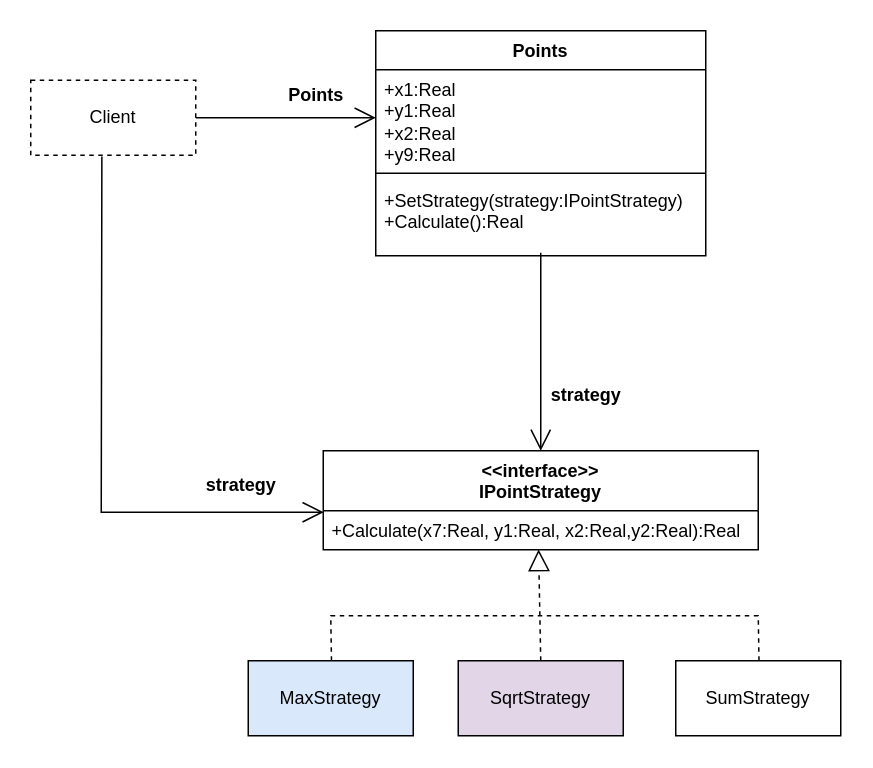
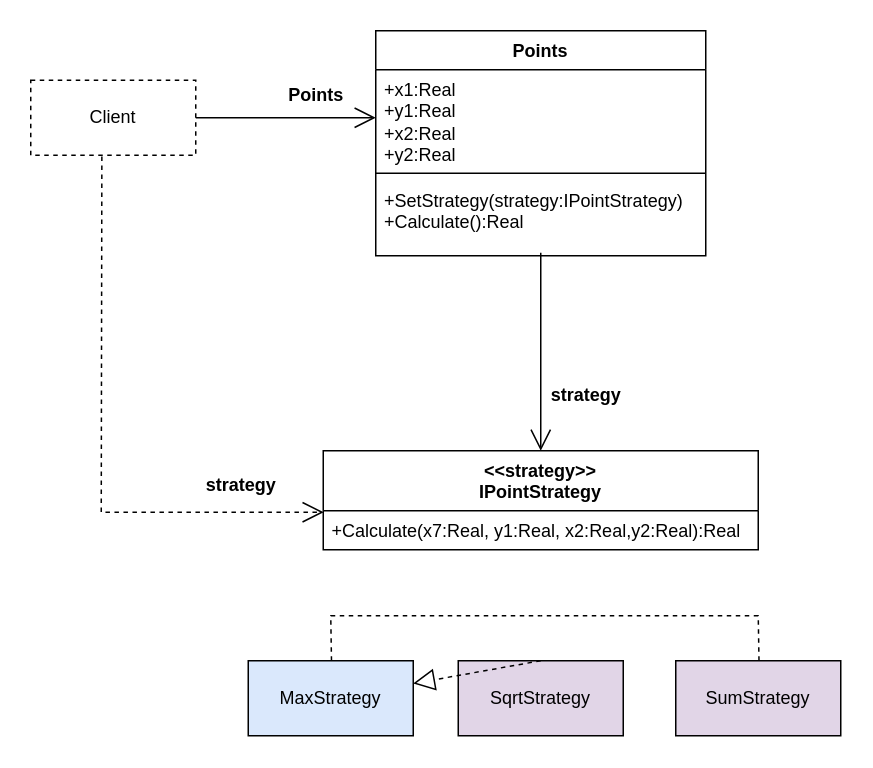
node "+x1:Real +y1:Real +x2:Real +y9:Real": label "+x1:Real +y1:Real +x2:Real +y9:Real" -> "+x1:Real +y1:Real +x2:Real +y2:Real"
edge "Client" -> "+Calculate(x7:Real, y1:Real, x2:Real,y2:Real):Real": style solid -> dashed
node "<<interface>> IPointStrategy": label "<<interface>> IPointStrategy" -> "<<strategy>> IPointStrategy"
edge "SqrtStrategy" -> "+Calculate(x7:Real, y1:Real, x2:Real,y2:Real):Real": now "SqrtStrategy" -> "MaxStrategy"
node "SumStrategy": fillcolor #ffffff -> #e1d5e7
